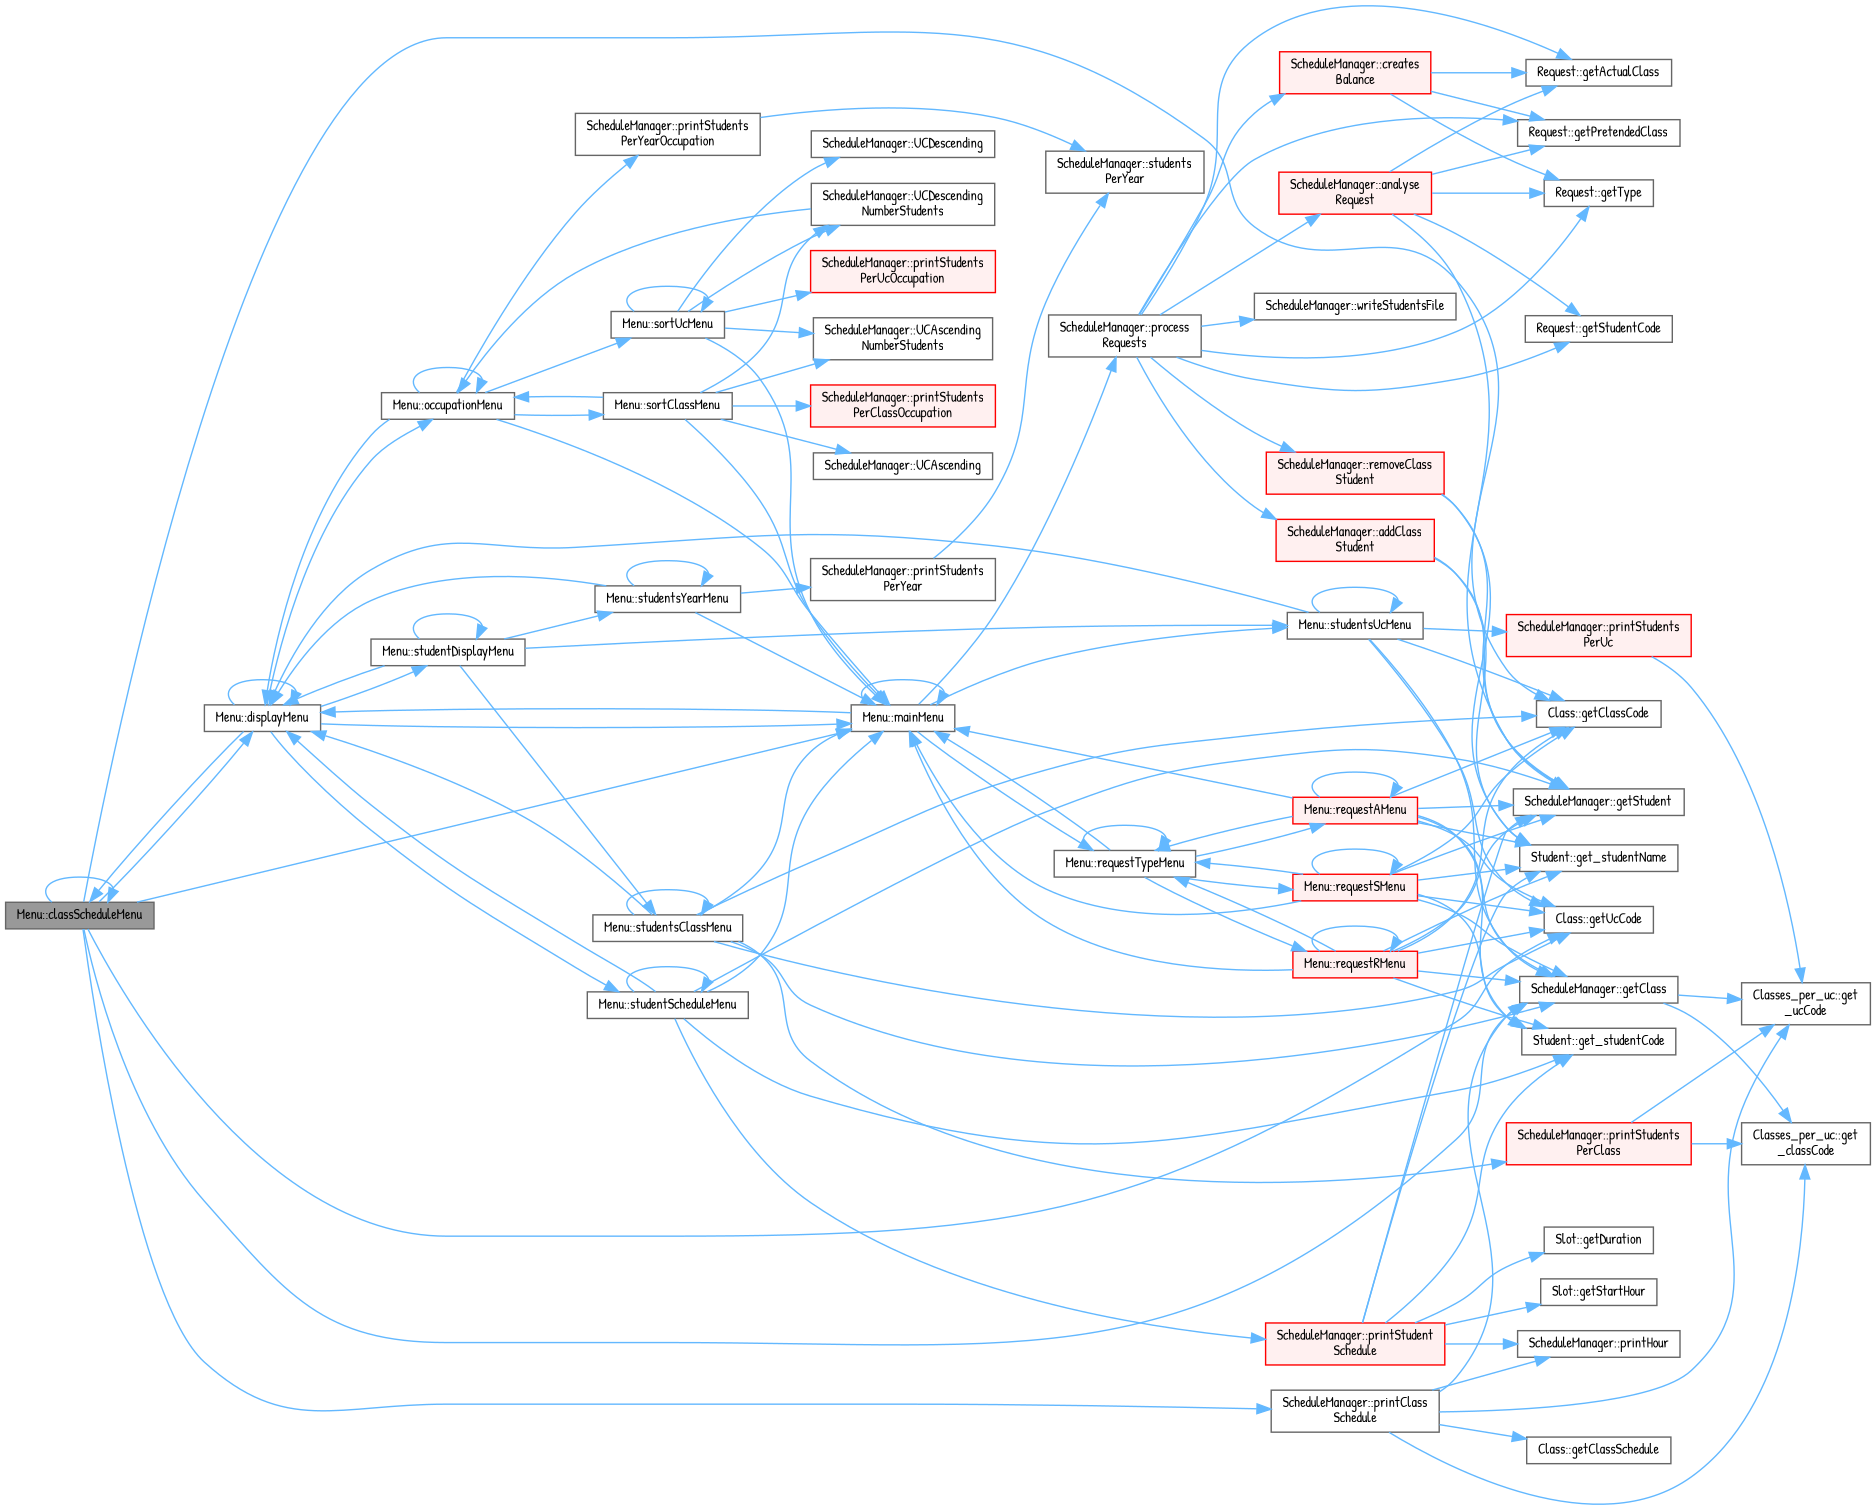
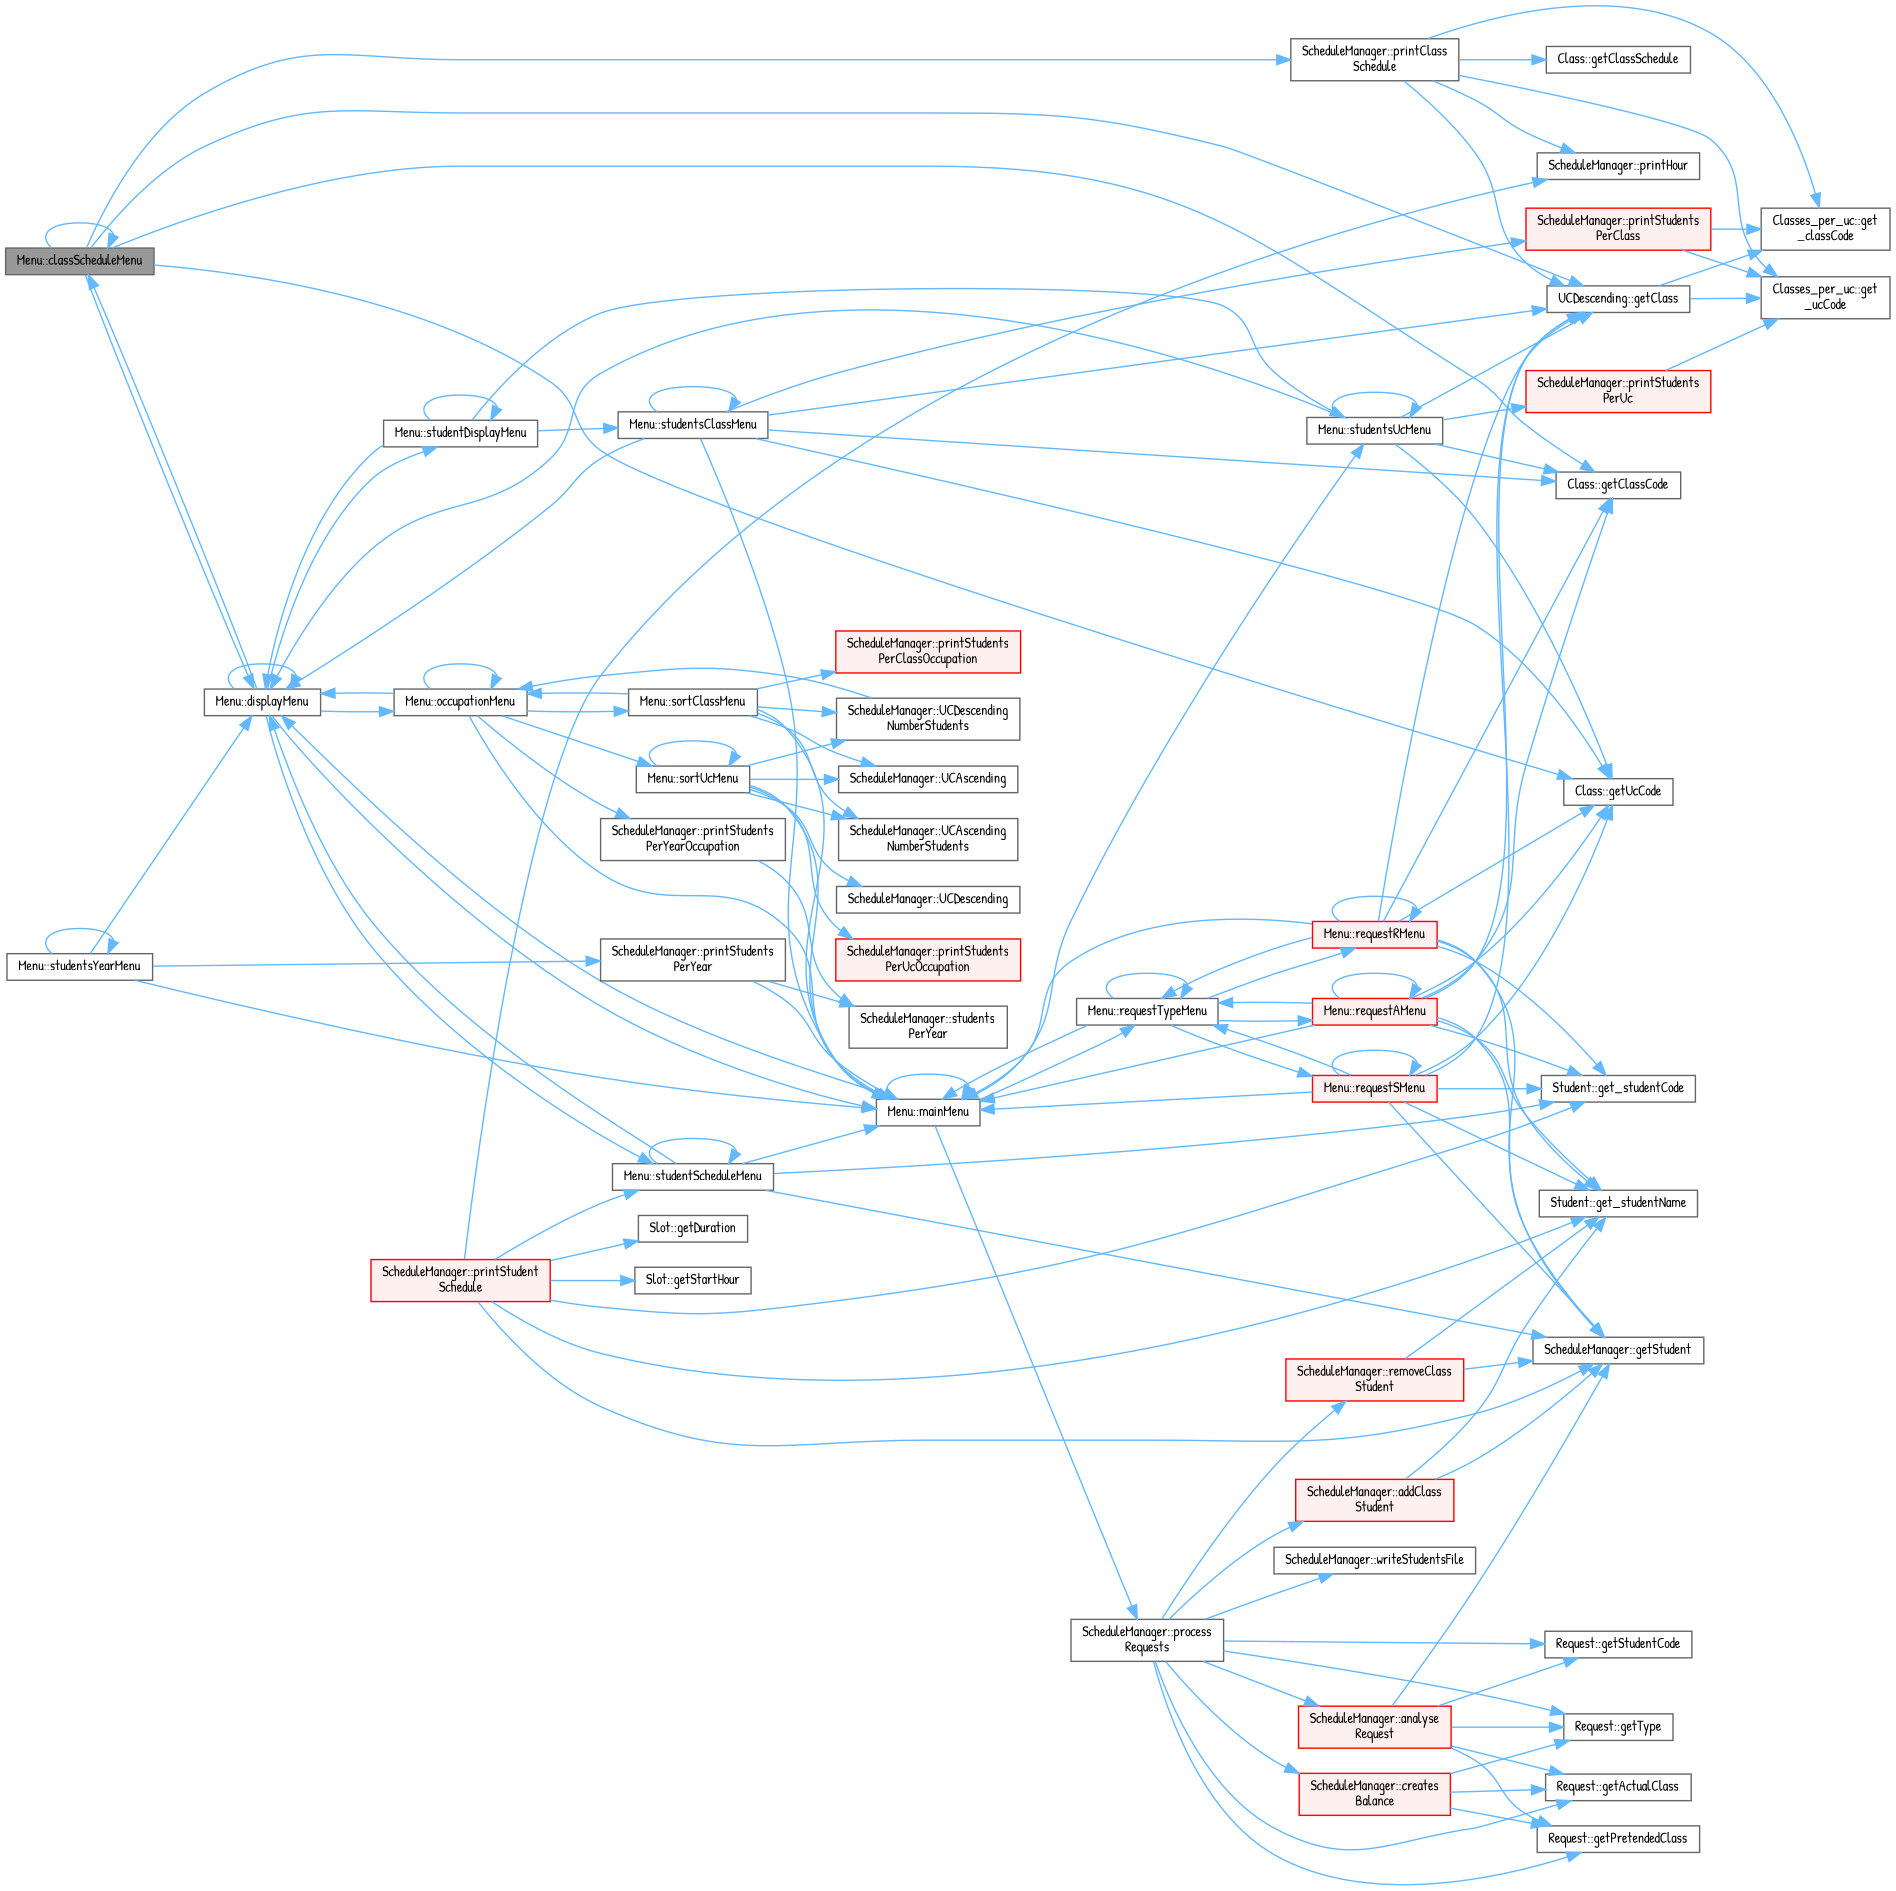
edge "Menu::studentDisplayMenu" -> "Menu::studentsYearMenu": removed
edge "Menu::sortUcMenu" -> "ScheduleManager::UCAscending": added
edge "Menu::classScheduleMenu" -> "Menu::mainMenu": now "ScheduleManager::printStudents PerYear" -> "Menu::mainMenu"
edge "Menu::requestSMenu" -> "Class::getClassCode": removed
node "ScheduleManager::getClass": label "ScheduleManager::getClass" -> "UCDescending::getClass"
edge "Menu::studentScheduleMenu" -> "ScheduleManager::printStudent Schedule": reversed
